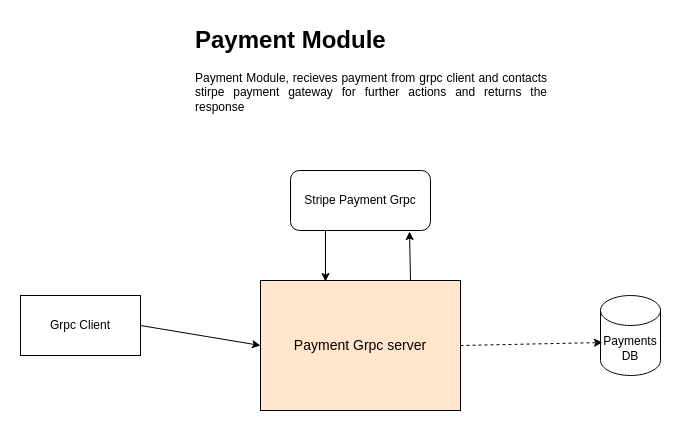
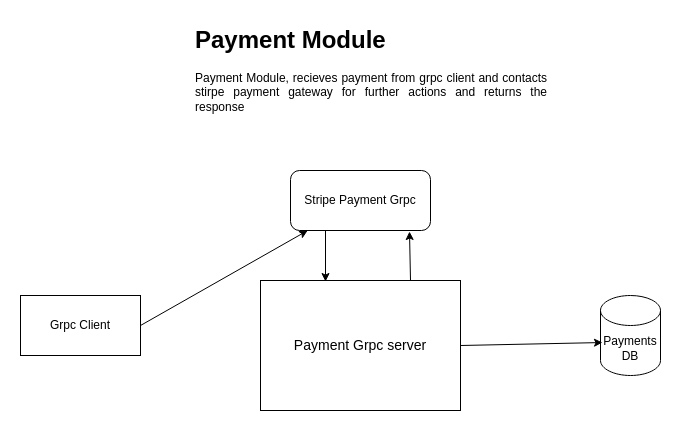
edge "Grpc Client" -> "Payment Grpc server": now "Grpc Client" -> "Stripe Payment Grpc"
edge "Payment Grpc server" -> "Payments DB": style dashed -> solid
node "Payment Grpc server": fillcolor #ffe6cc -> #ffffff
